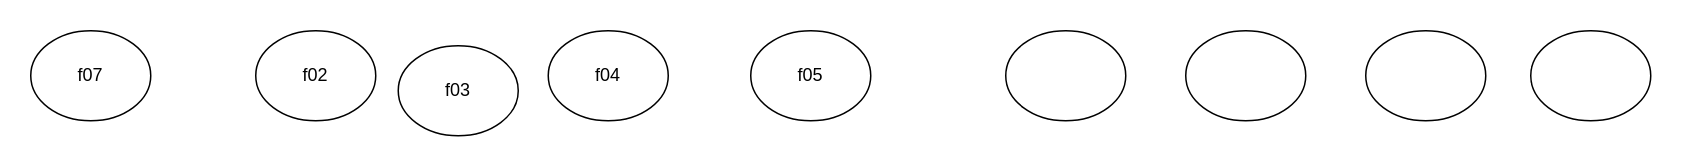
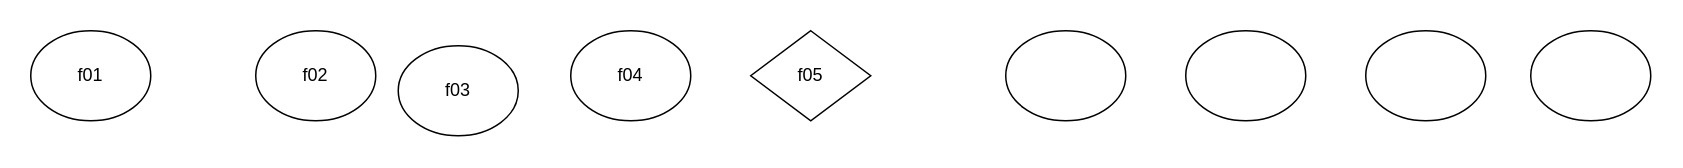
node "f07": label "f07" -> "f01"
node "f04": moved (608, 76) -> (631, 76)
node "f05": shape ellipse -> diamond
